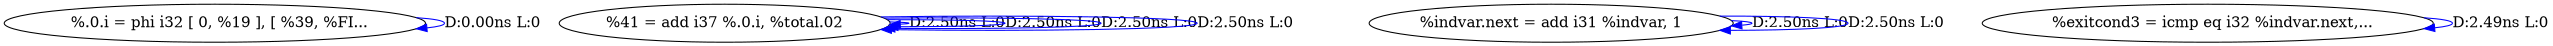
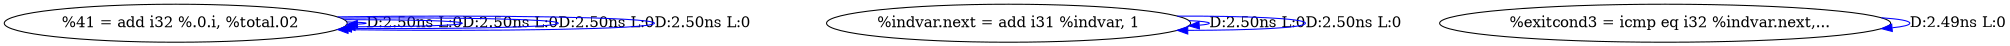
node "%.0.i = phi i32 [ 0, %19 ], [ %39, %FI...": removed
node "%41 = add i37 %.0.i, %total.02": label "%41 = add i37 %.0.i, %total.02" -> "%41 = add i32 %.0.i, %total.02"
